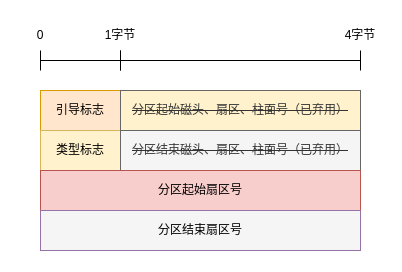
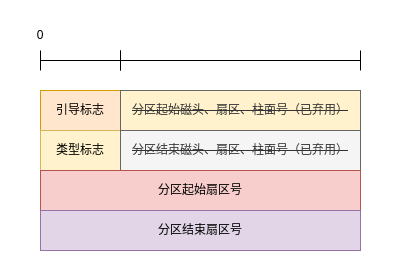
node "1字节": removed
node "4字节": removed
node "分区结束扇区号": fillcolor #f5f5f5 -> #e1d5e7
